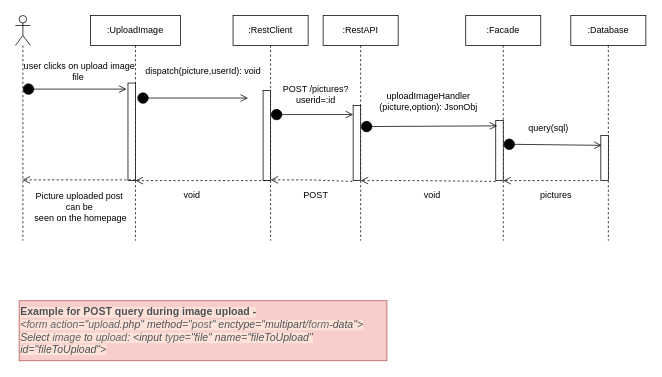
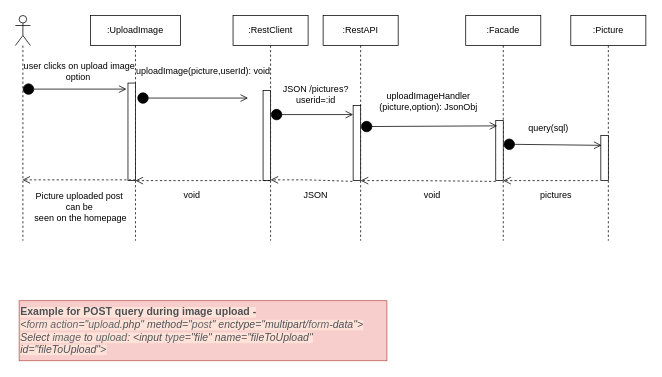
node ":Database": label ":Database" -> ":Picture"
node "user clicks on upload image file": label "user clicks on upload image file" -> "user clicks on upload image option"
node "dispatch(picture,userId): void": label "dispatch(picture,userId): void" -> "uploadImage(picture,userId): void"
node "POST /pictures? userid=:id": label "POST /pictures? userid=:id" -> "JSON /pictures? userid=:id"
node "POST": label "POST" -> "JSON"
